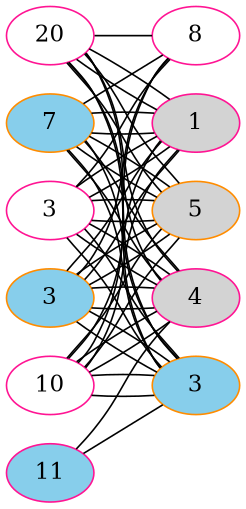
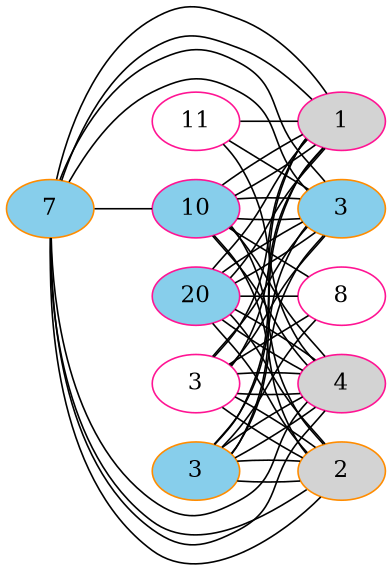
node "20": fillcolor white -> skyblue
edge "8" -- "7": now "10" -- "7"
edge "11" -- "1": added
node "5": label "5" -> "2"
node "10": fillcolor white -> skyblue
node "11": fillcolor skyblue -> white
